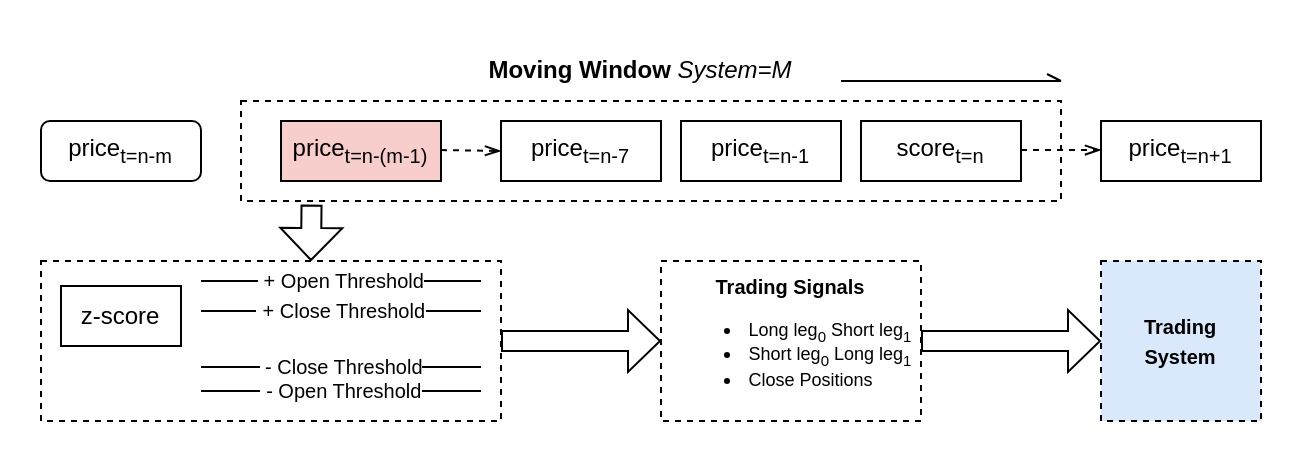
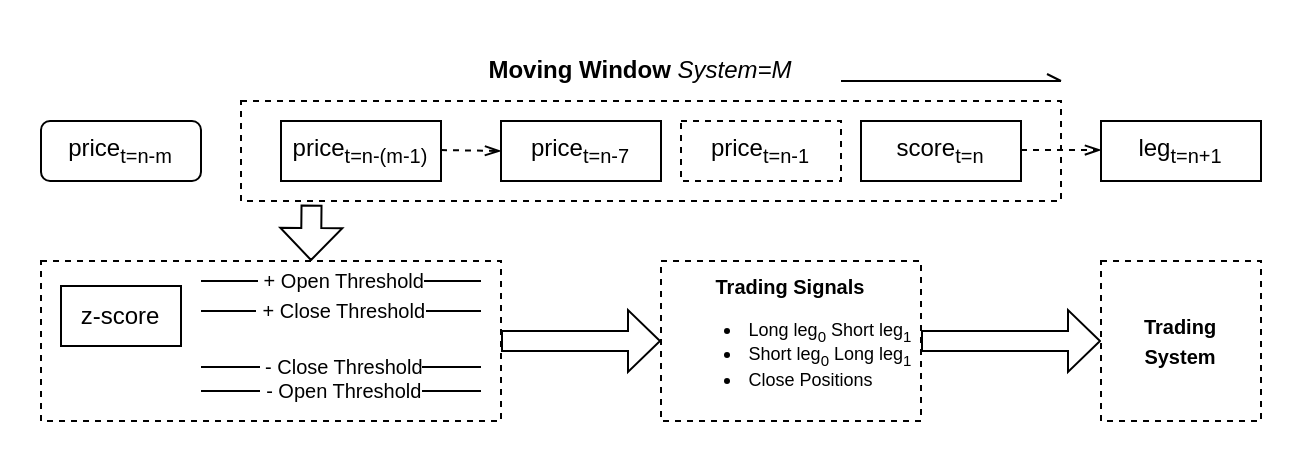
node "pricet=n-(m-1)": fillcolor #f8cecc -> #ffffff
node "pricet=n-1": style solid -> dashed
node "pricet=n+1": label "pricet=n+1" -> "legt=n+1"
node "Trading System": fillcolor #dae8fc -> #ffffff
